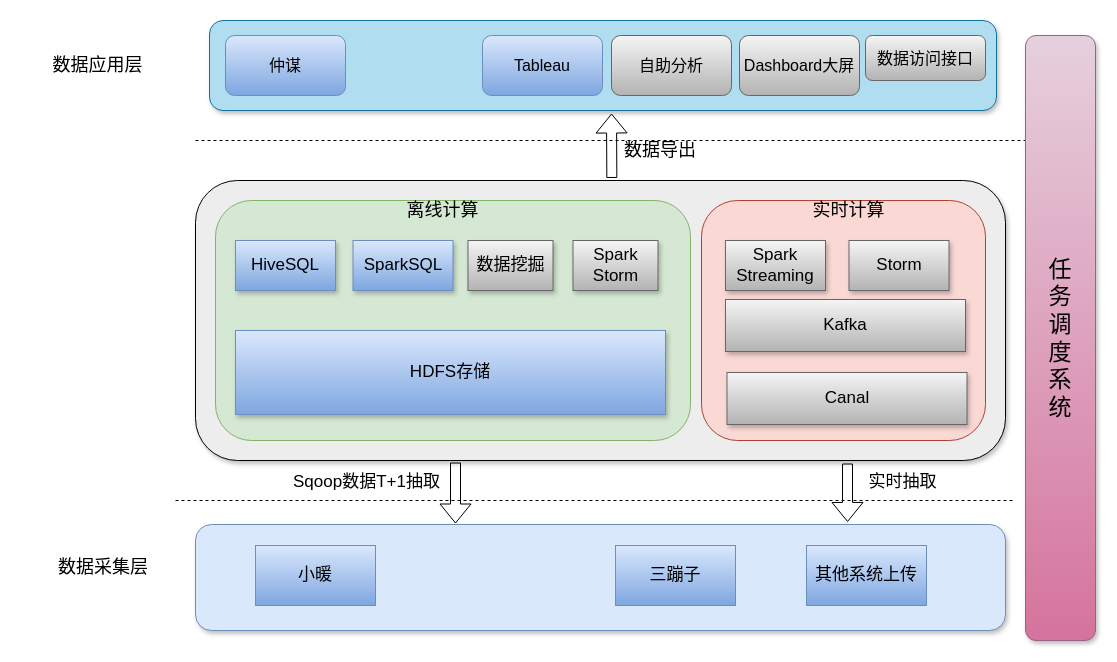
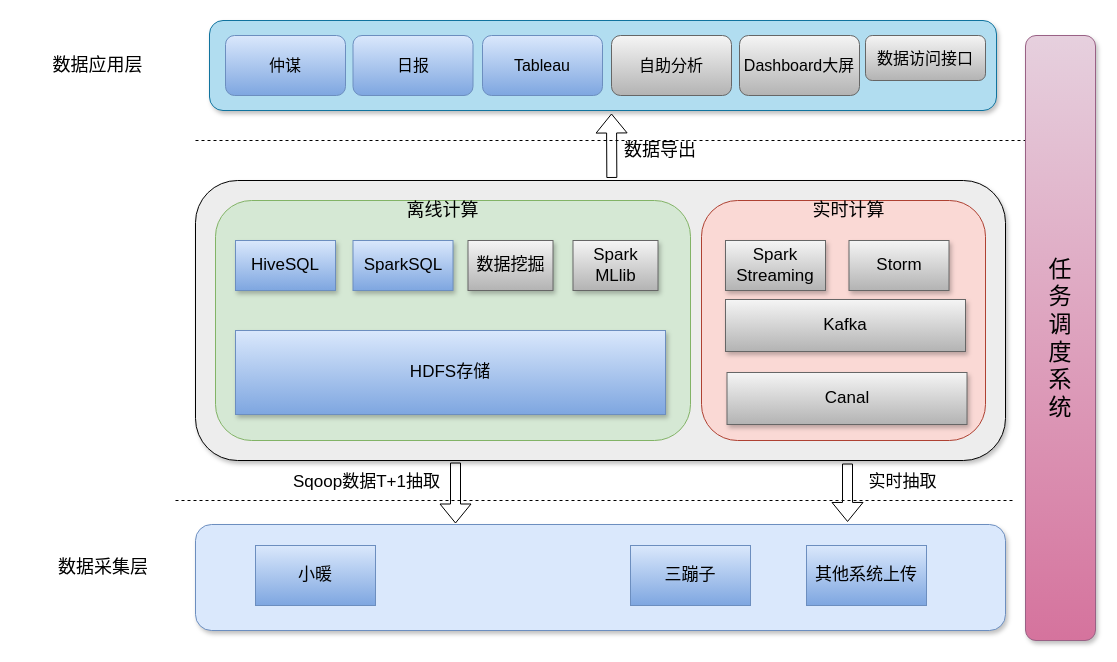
node "日报": added
node "Spark Storm": label "Spark Storm" -> "Spark MLlib"
node "三蹦子": moved (676, 576) -> (691, 576)
